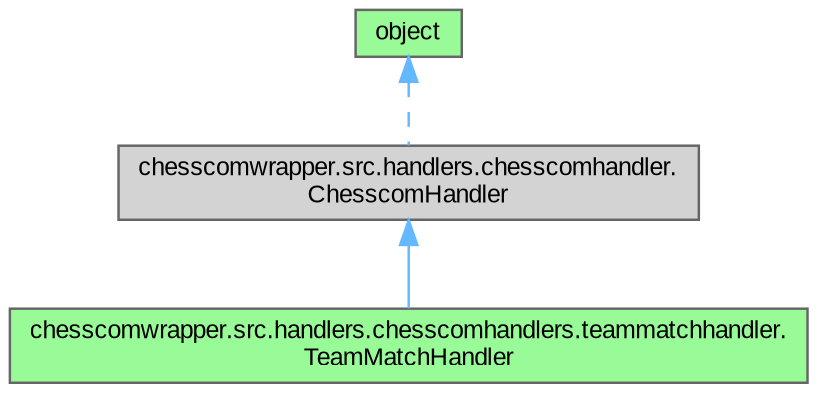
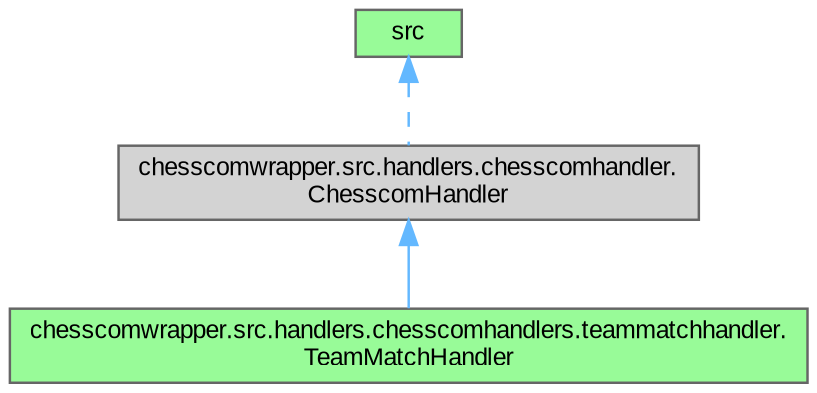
node "object": label "object" -> "src"
